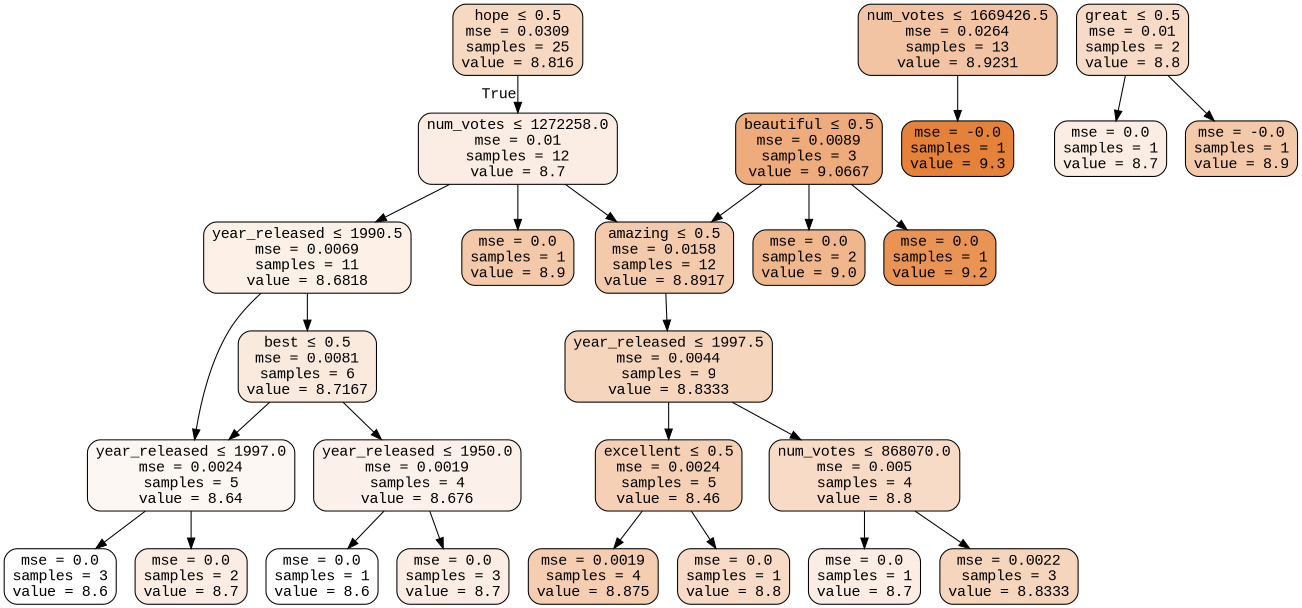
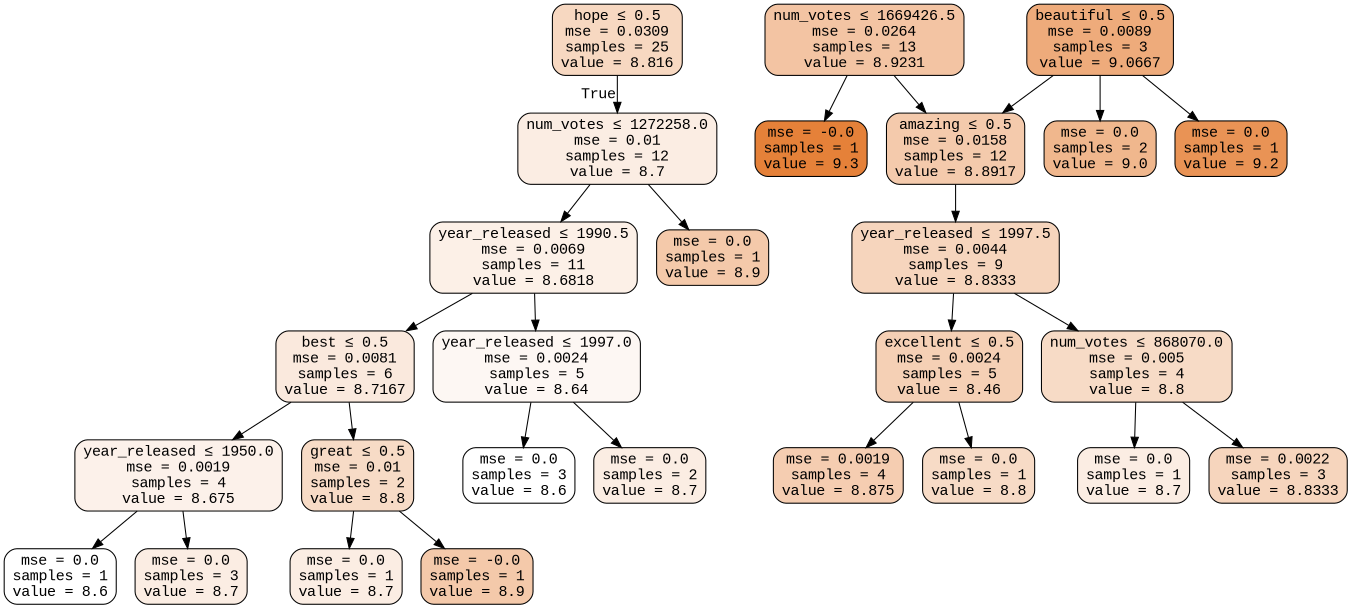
edge "num_votes ≤ 1272258.0" -> "amazing ≤ 0.5": now "num_votes ≤ 1669426.5" -> "amazing ≤ 0.5"
edge "best ≤ 0.5" -> "year_released ≤ 1997.0": now "best ≤ 0.5" -> "great ≤ 0.5"
node "year_released ≤ 1950.0": text "value = 8.676" -> "value = 8.675"
